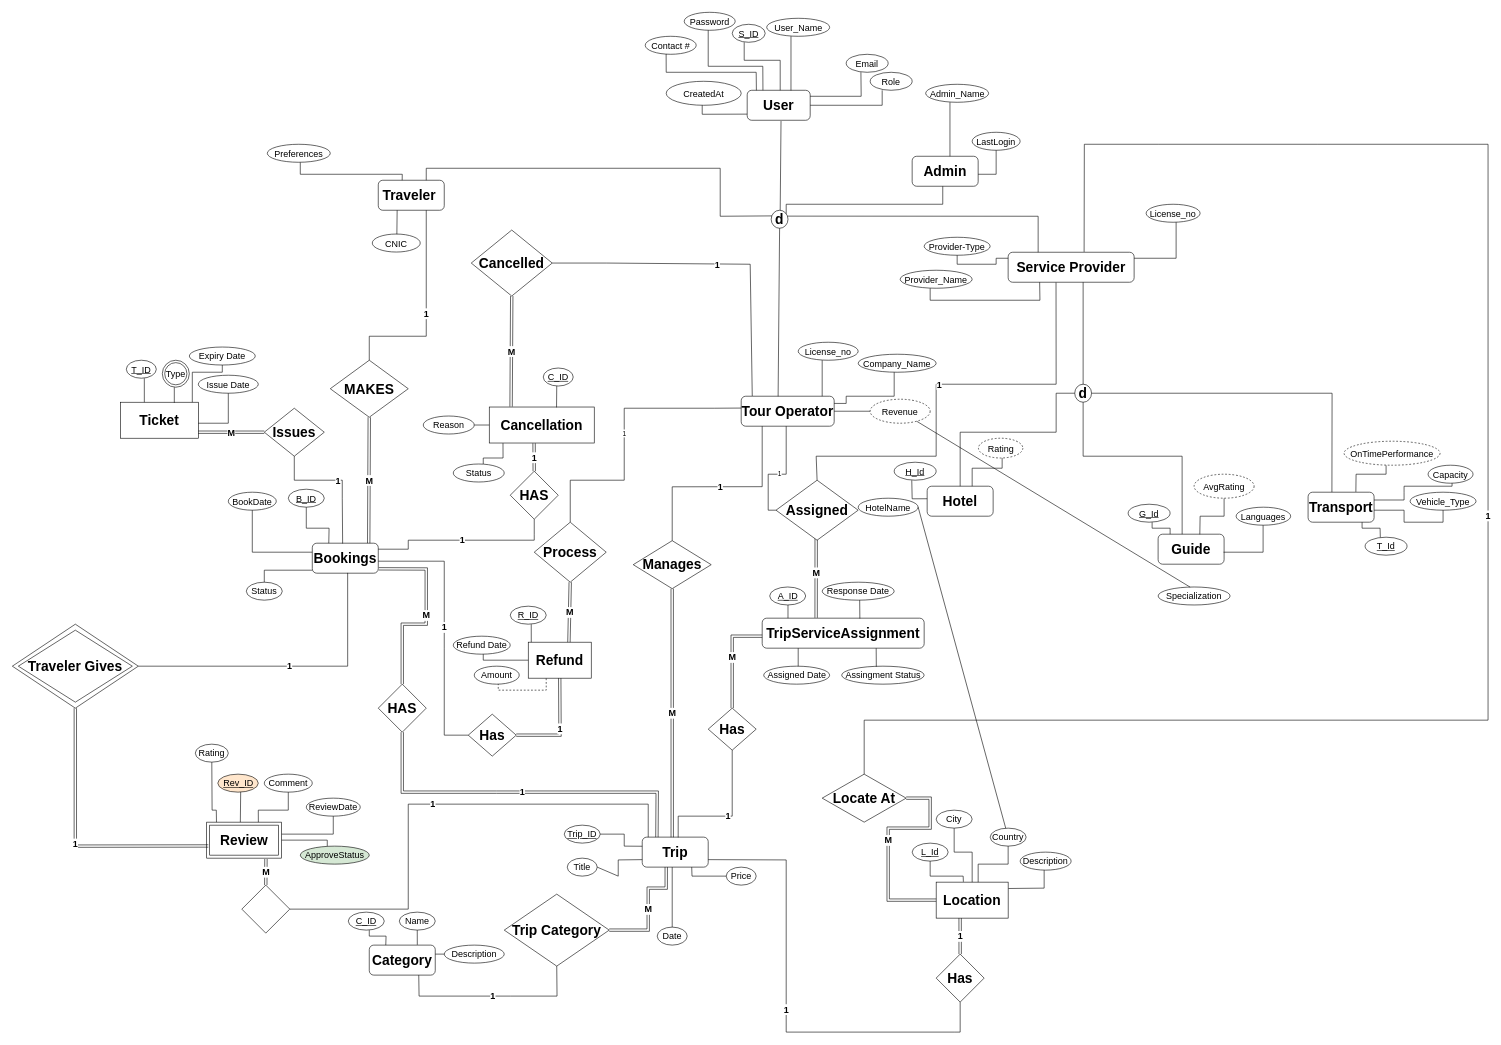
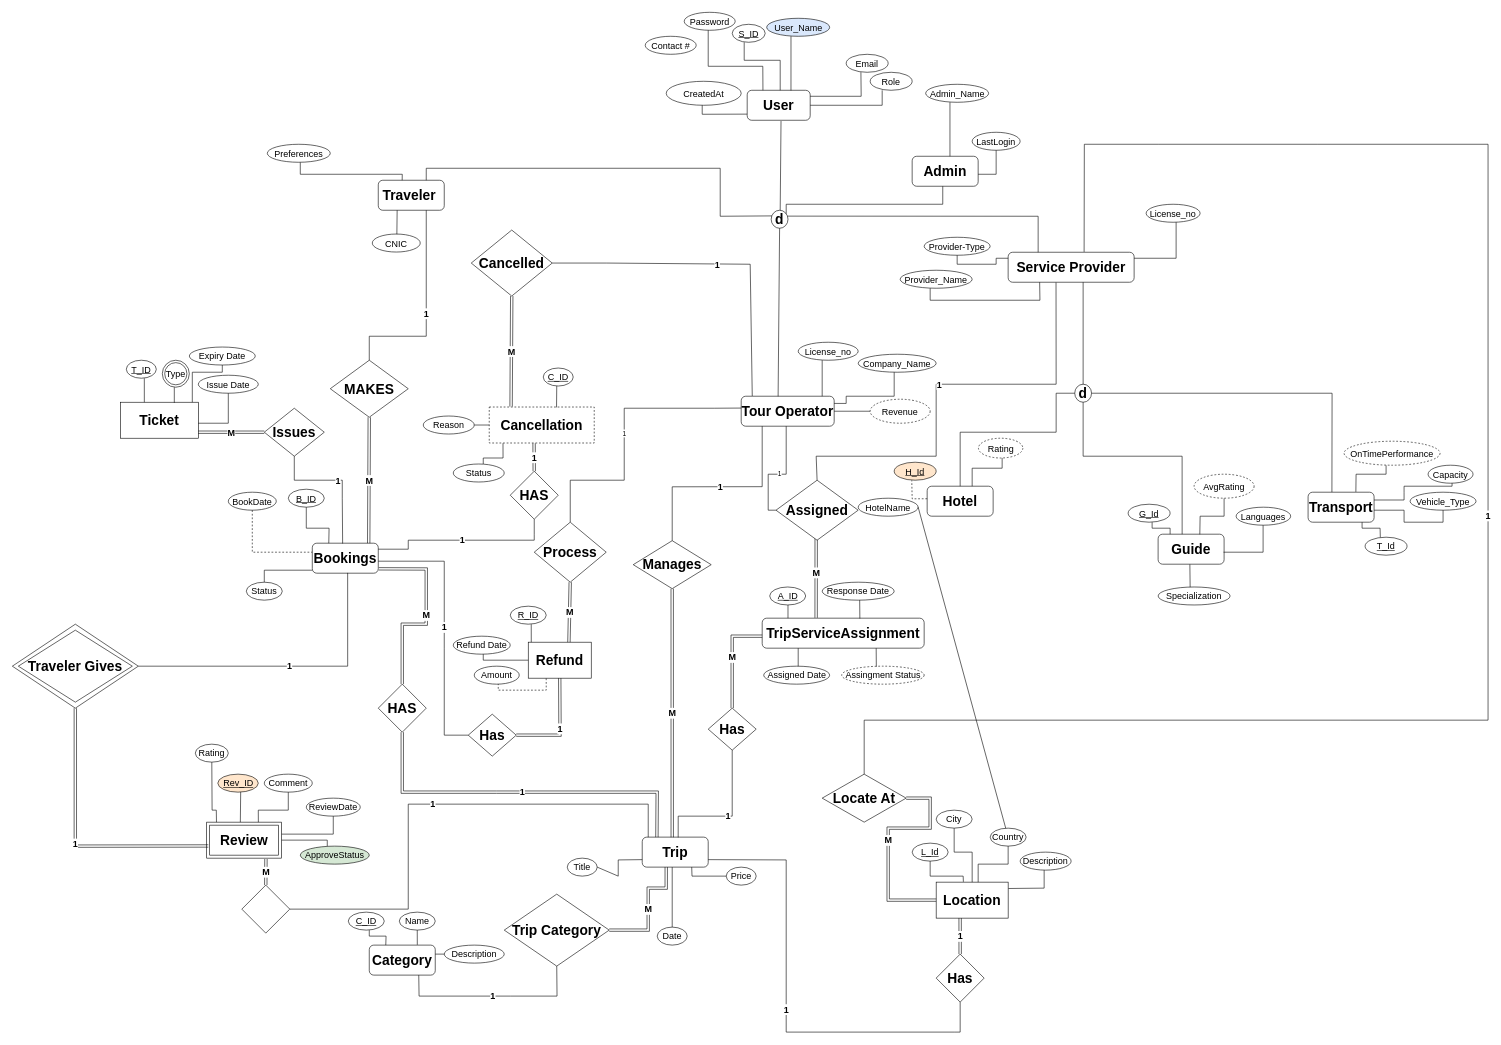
node "User_Name": fillcolor #ffffff -> #dae8fc
edge "Contact #" -- "User": removed
node "Cancellation": style solid -> dashed
node "H_Id": fillcolor #ffffff -> #ffe6cc
edge "H_Id" -- "Hotel": style solid -> dashed
edge "Revenue" -- "Specialization": now "Guide" -- "Specialization"
edge "BookDate" -- "Bookings": style solid -> dashed
node "Assingment Status": style solid -> dashed
node "Trip_ID": removed
edge "Trip_ID" -- "Trip": removed
